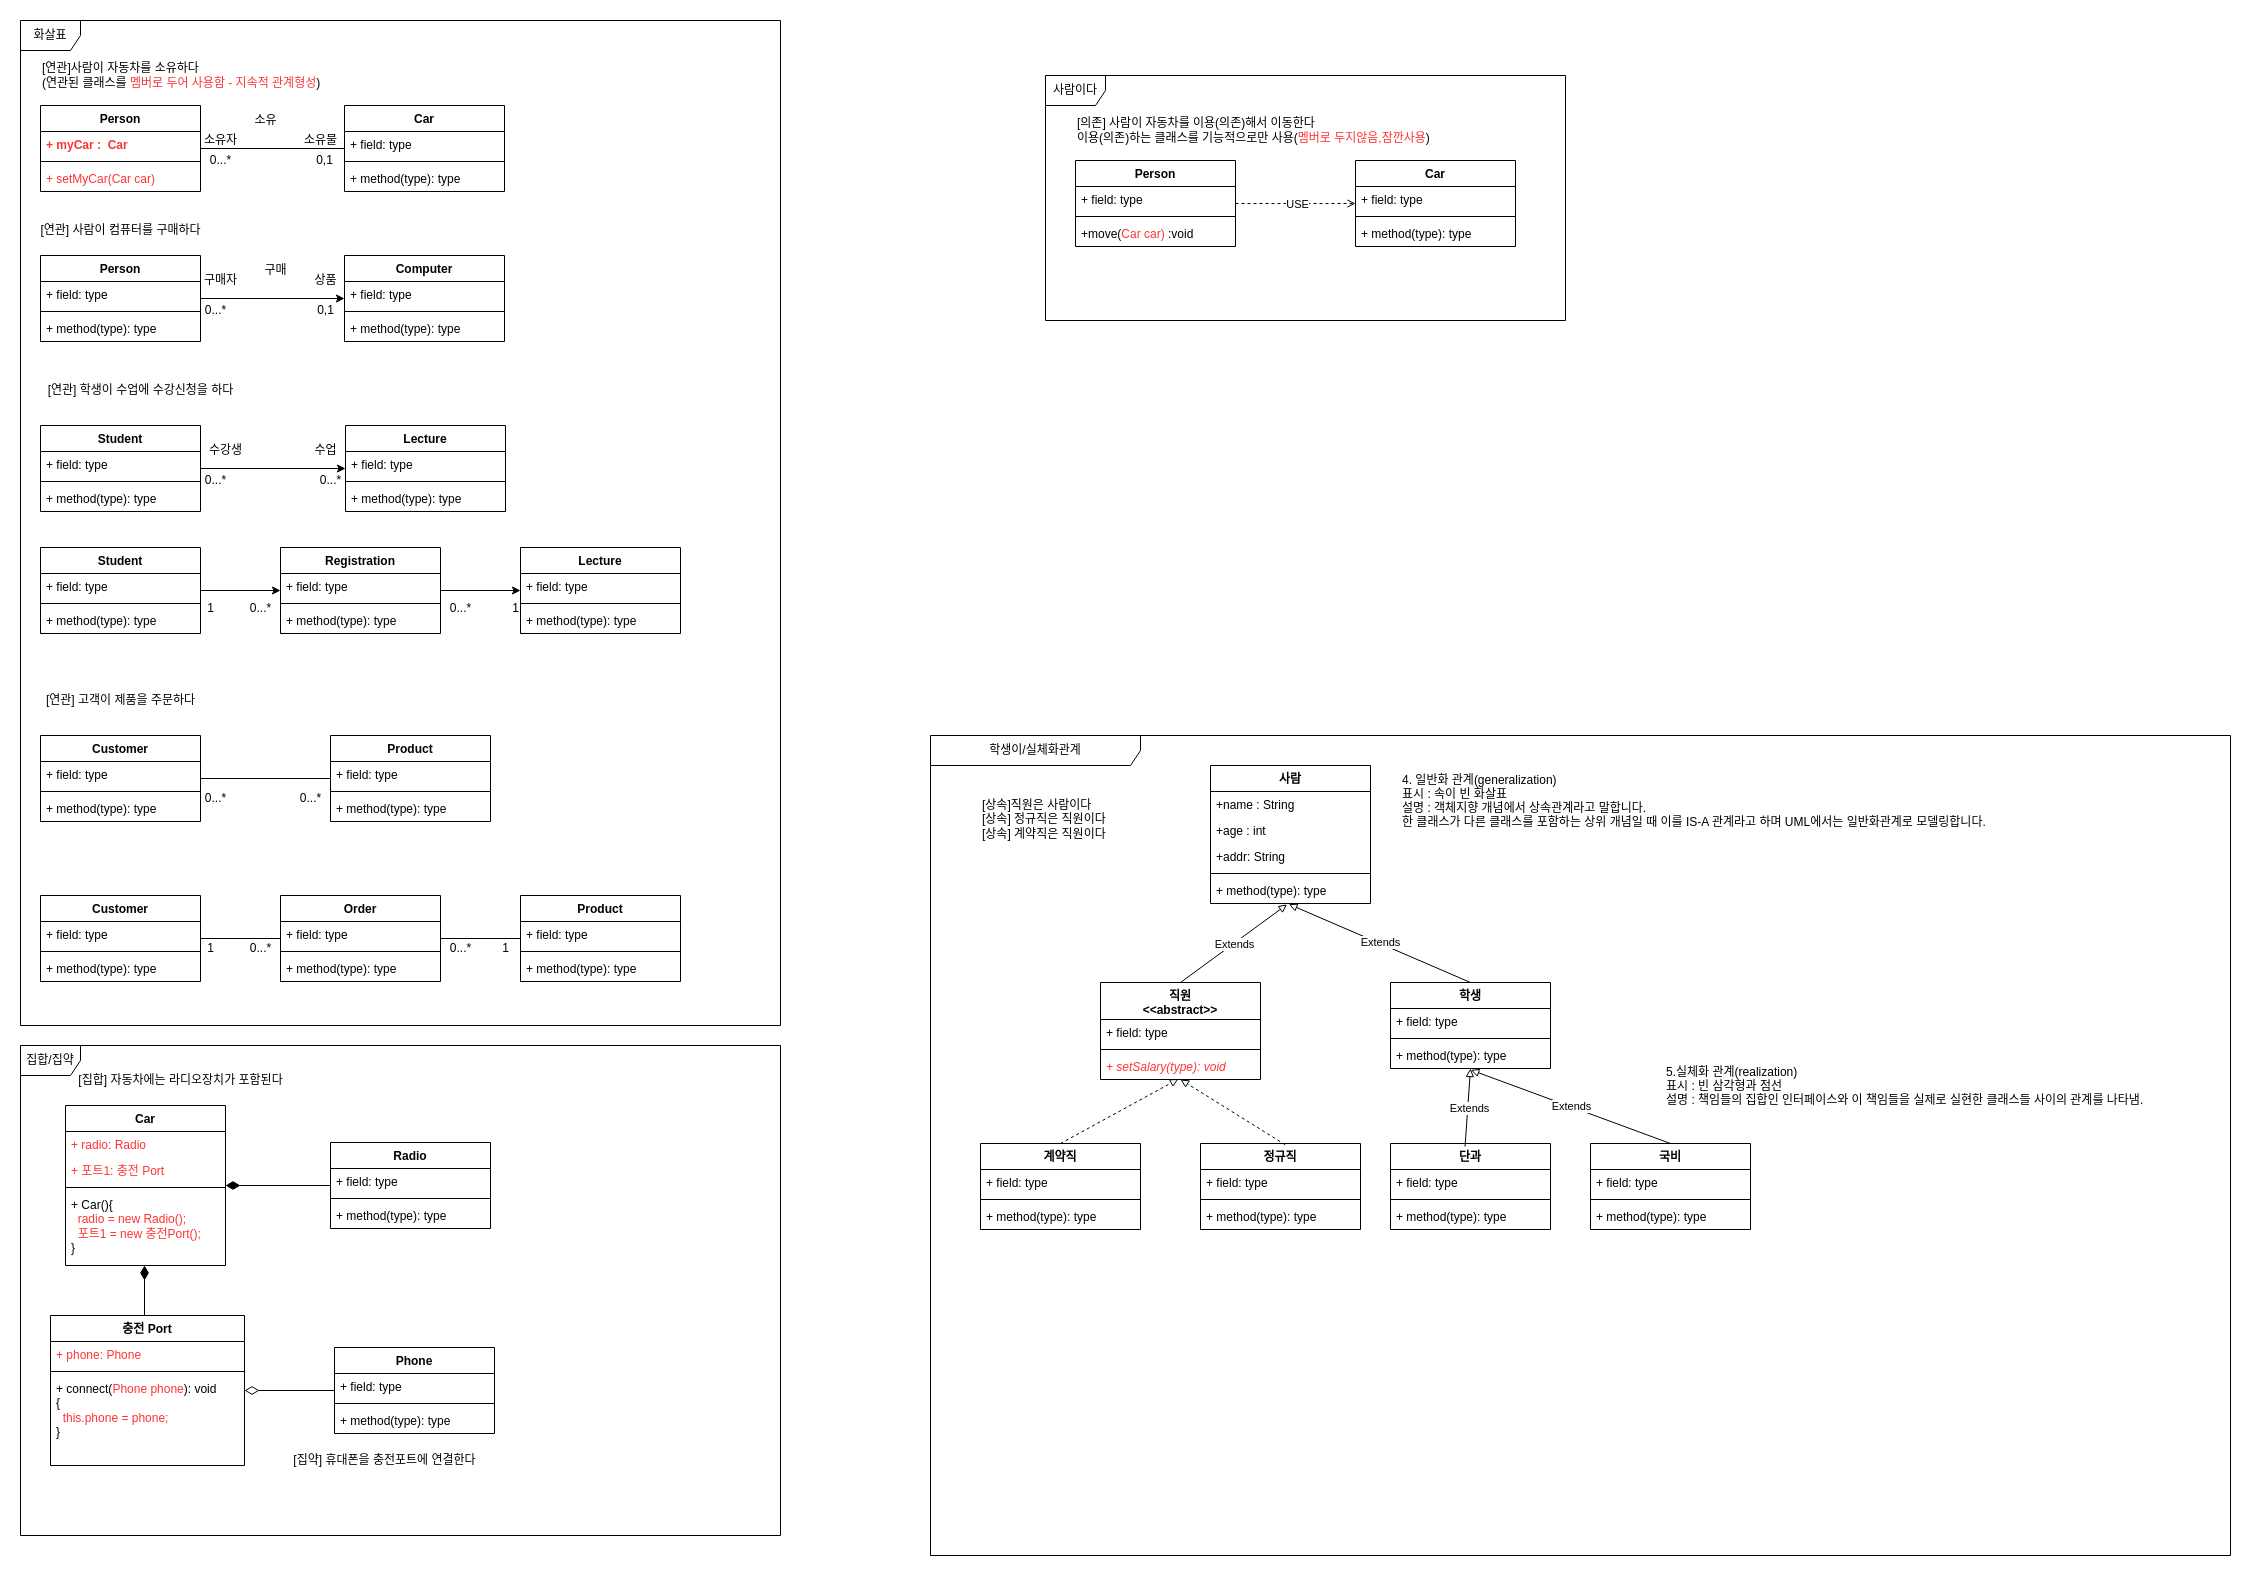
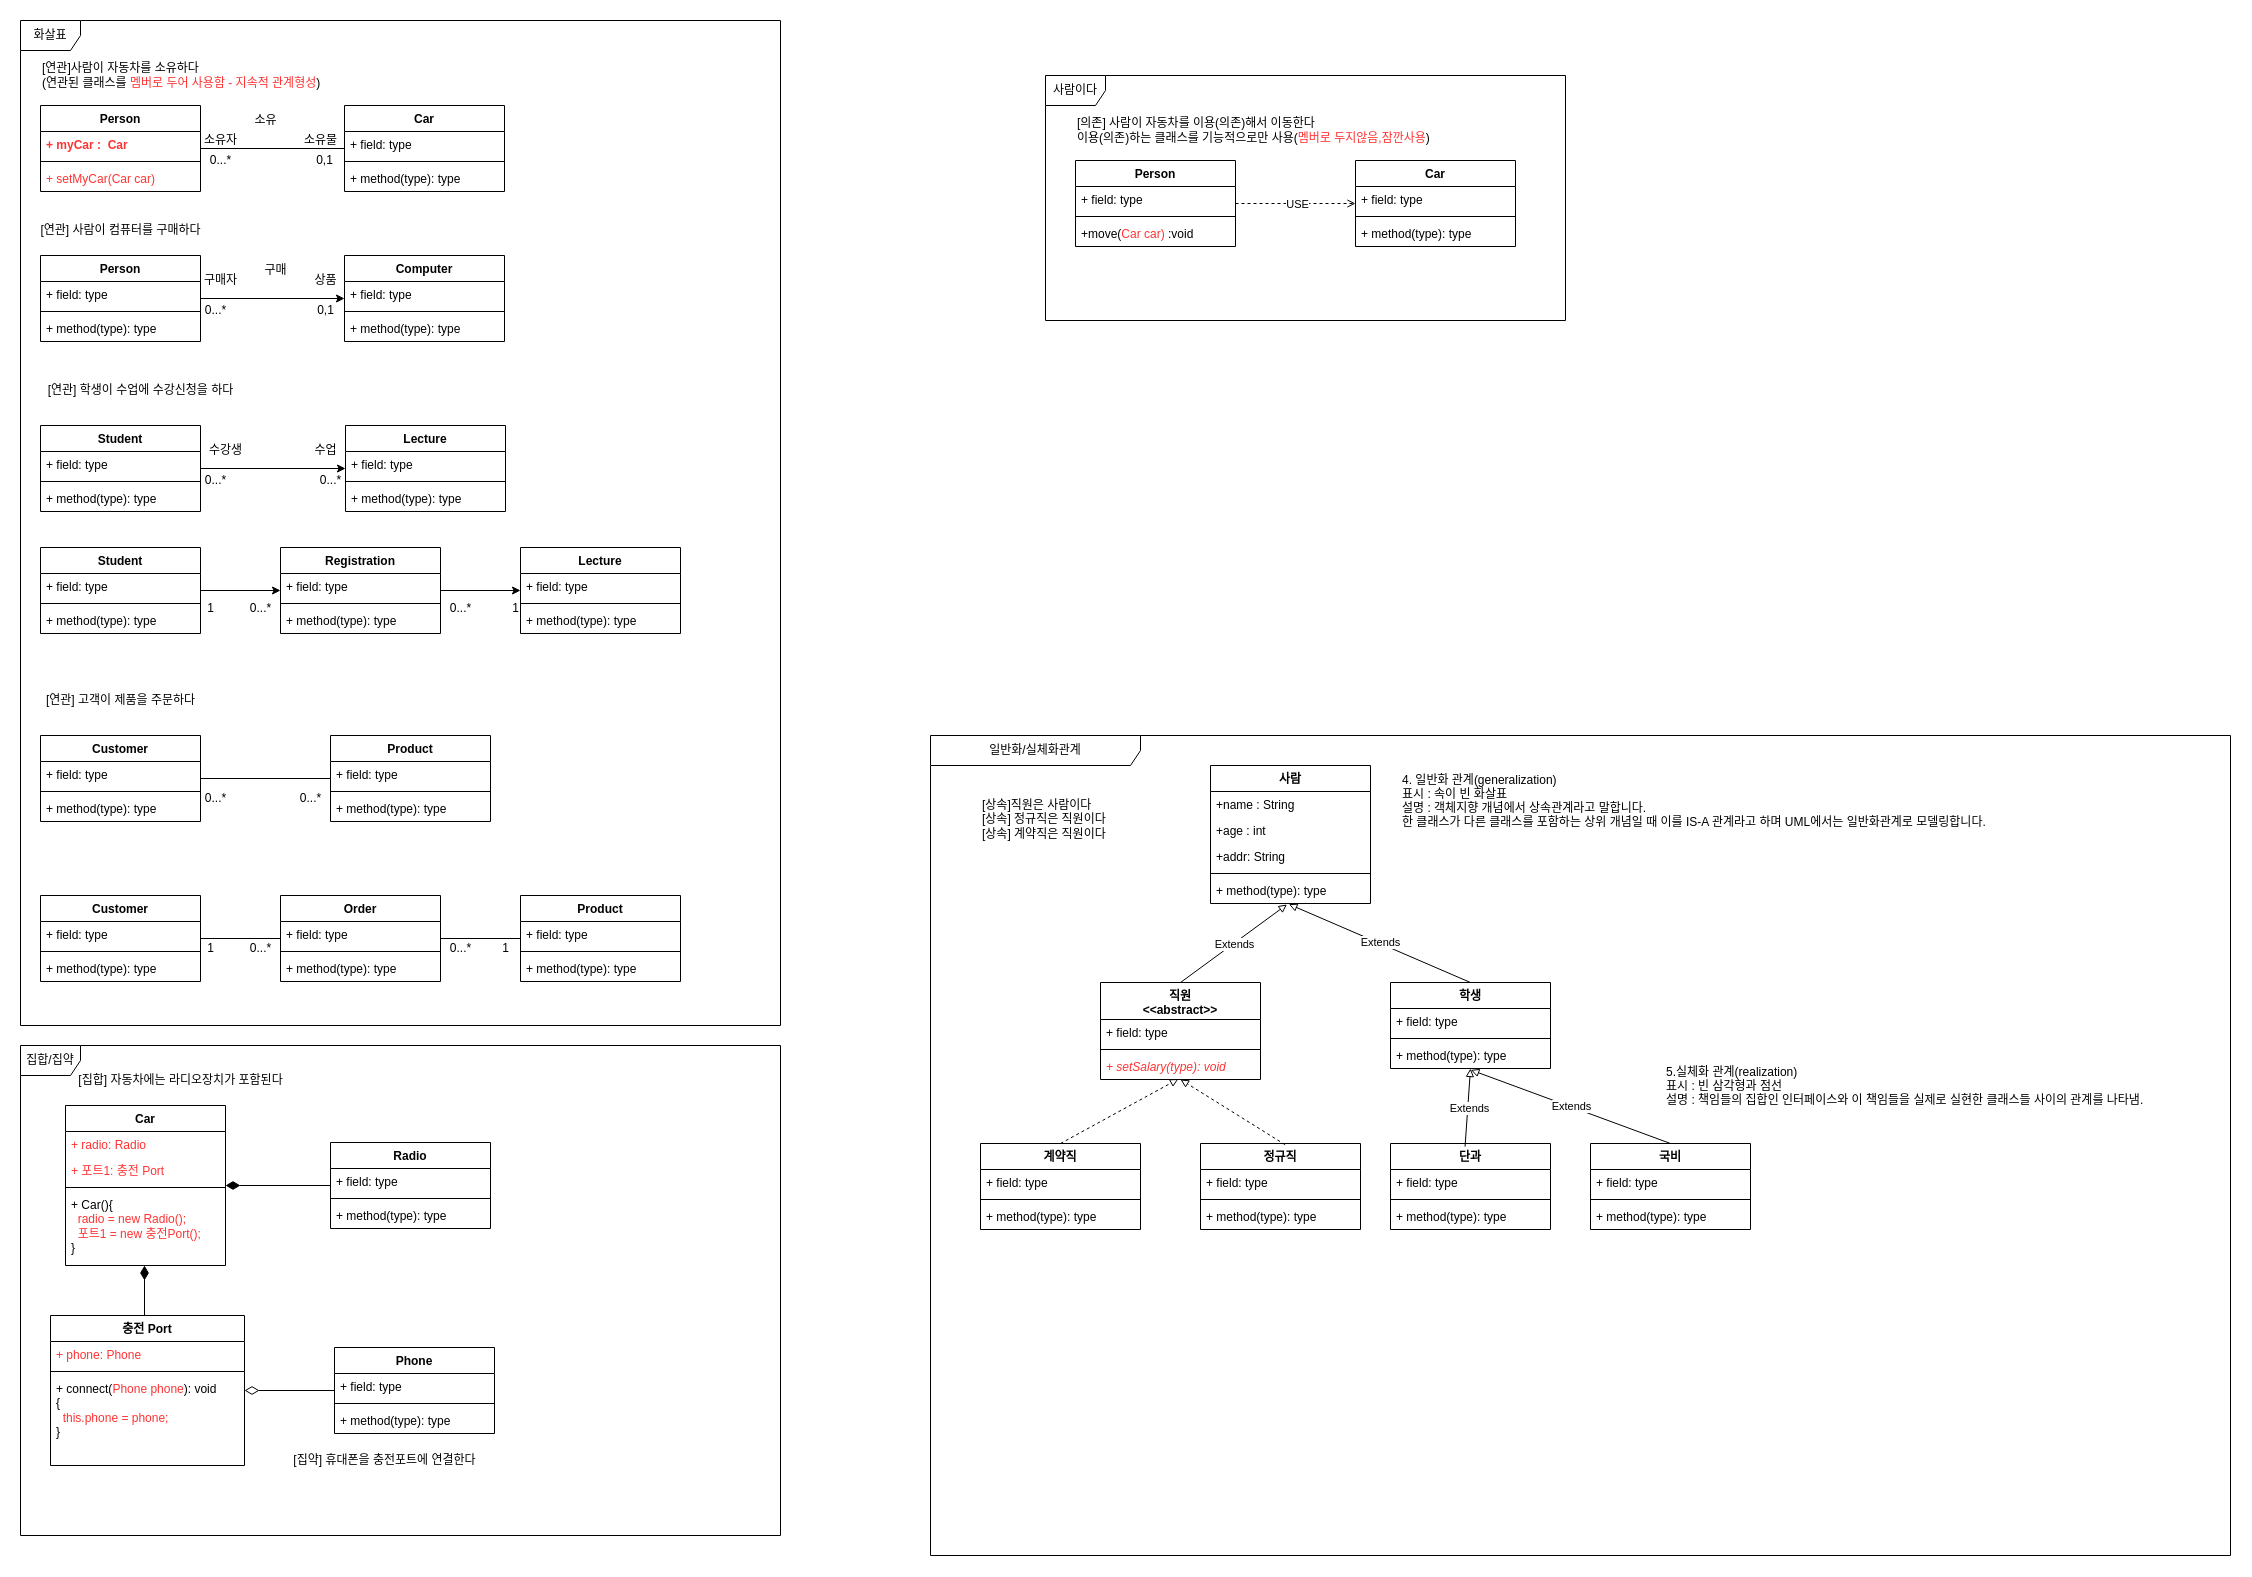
node "학생이/실체화관계": label "학생이/실체화관계" -> "일반화/실체화관계"
